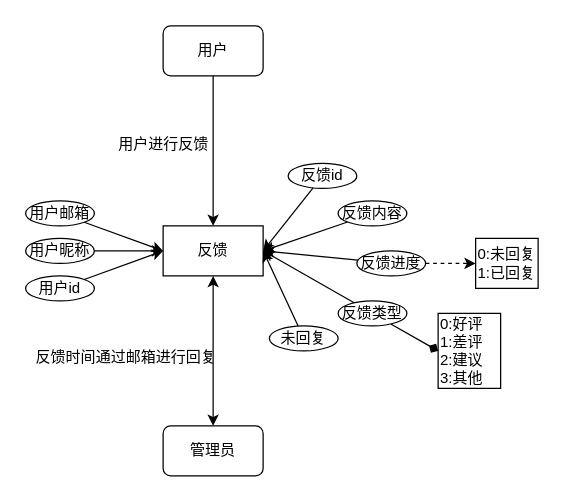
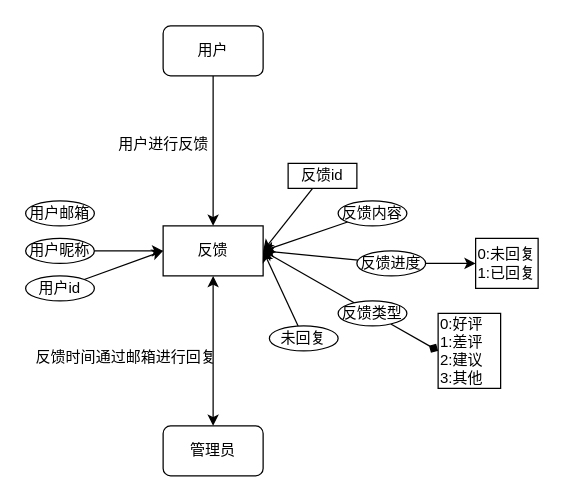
node "反馈id": shape ellipse -> rectangle
edge "用户邮箱" -> "反馈": removed
edge "反馈进度" -> "0:未回复 1:已回复": style dashed -> solid
